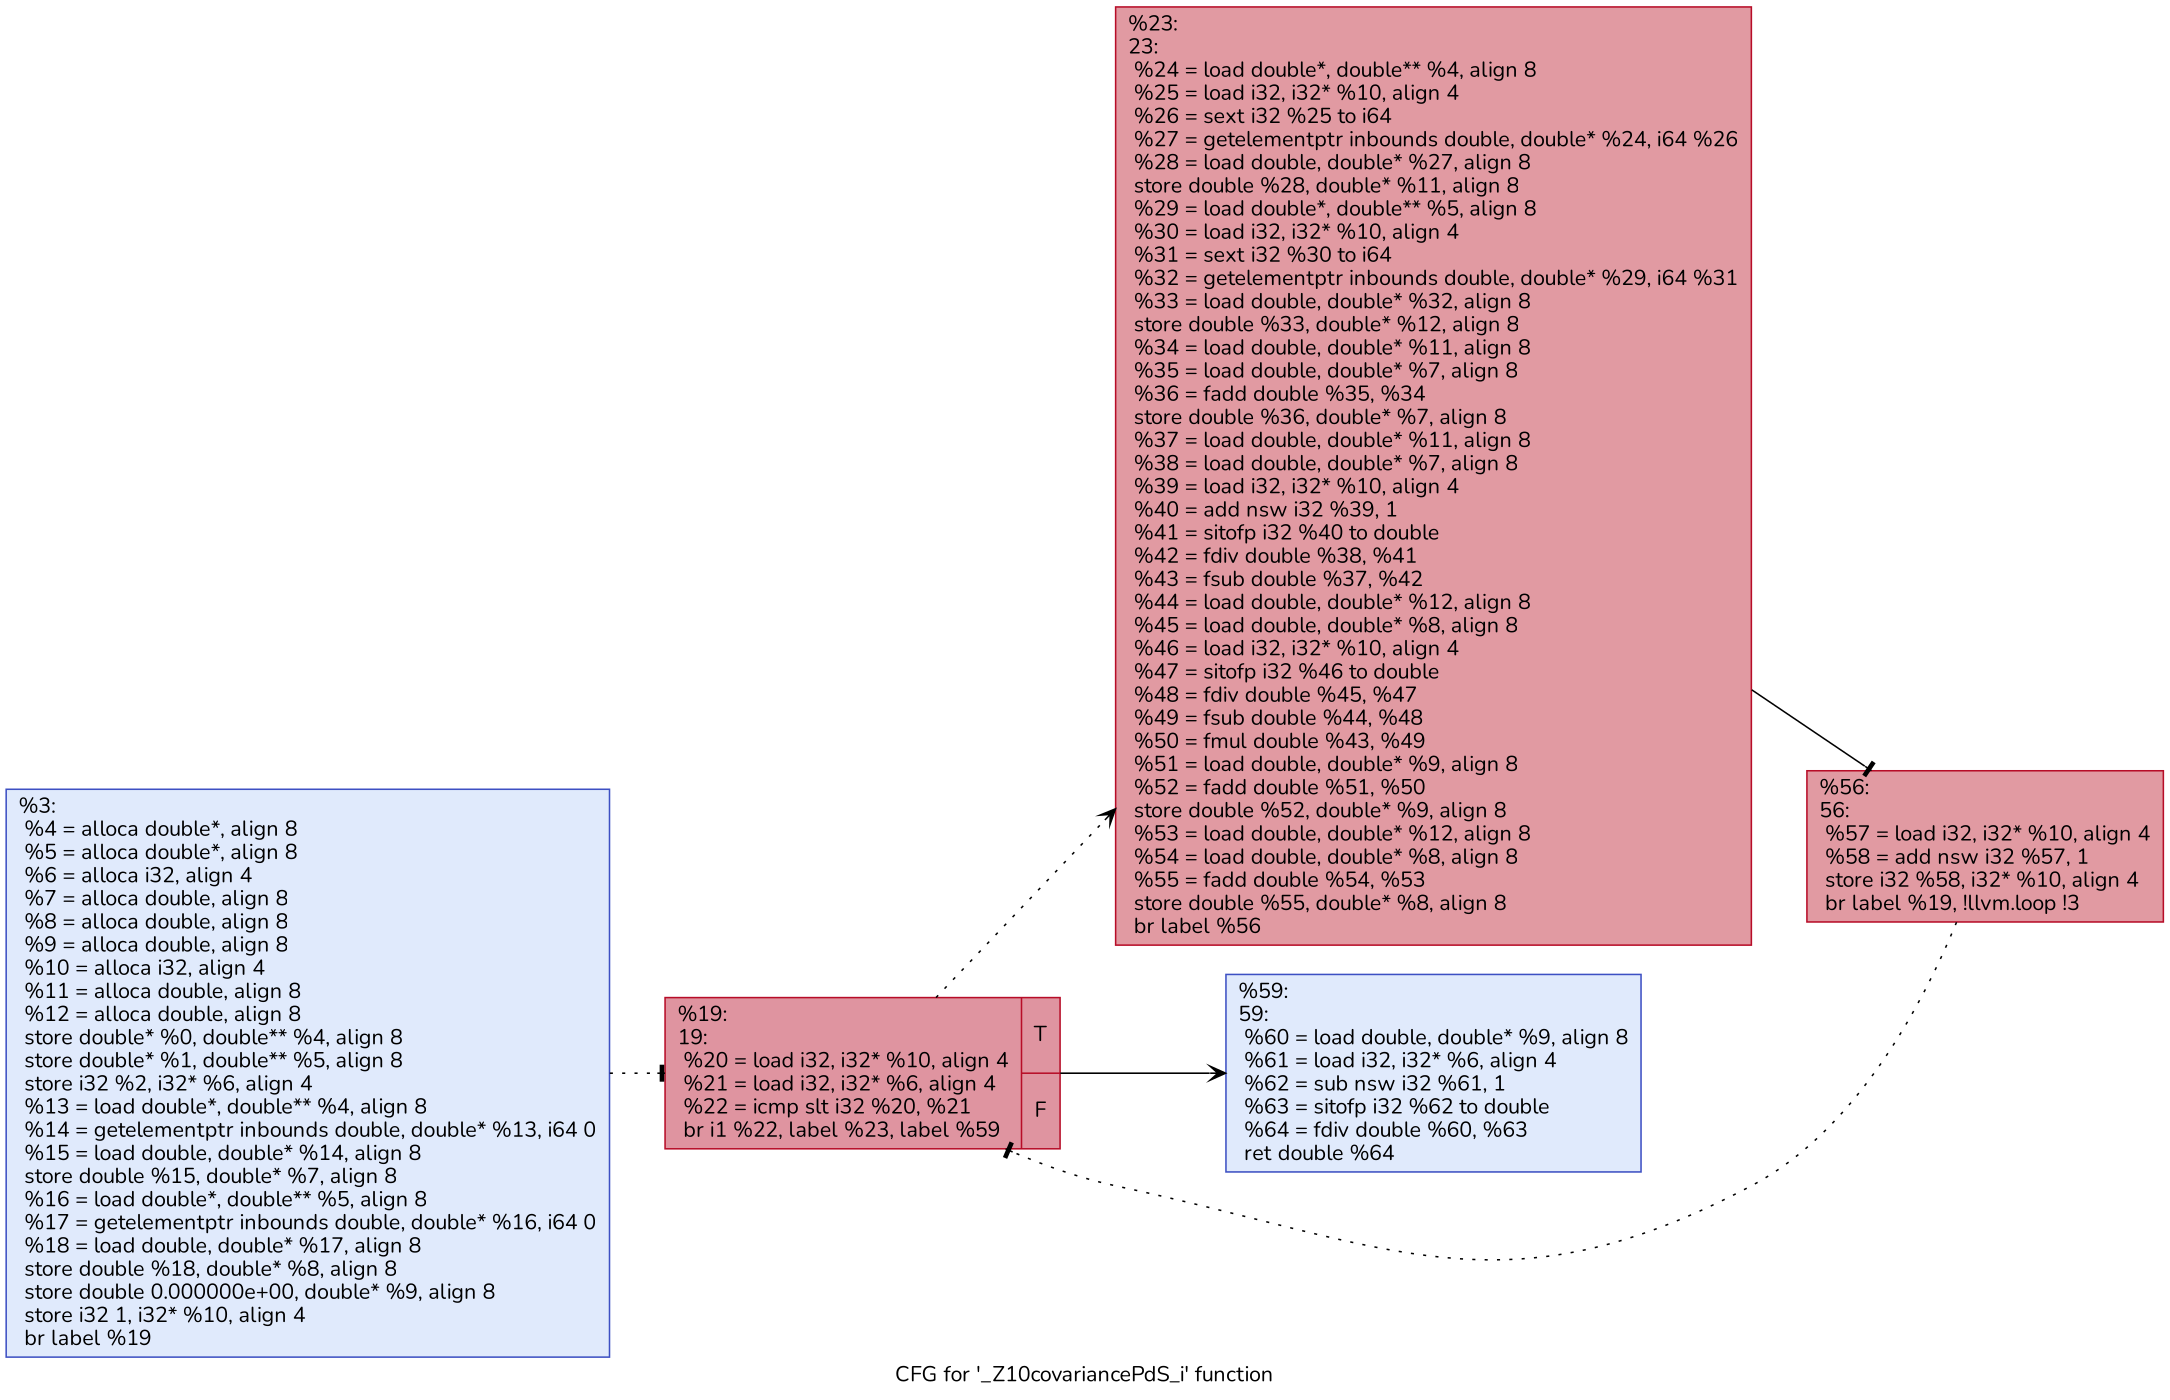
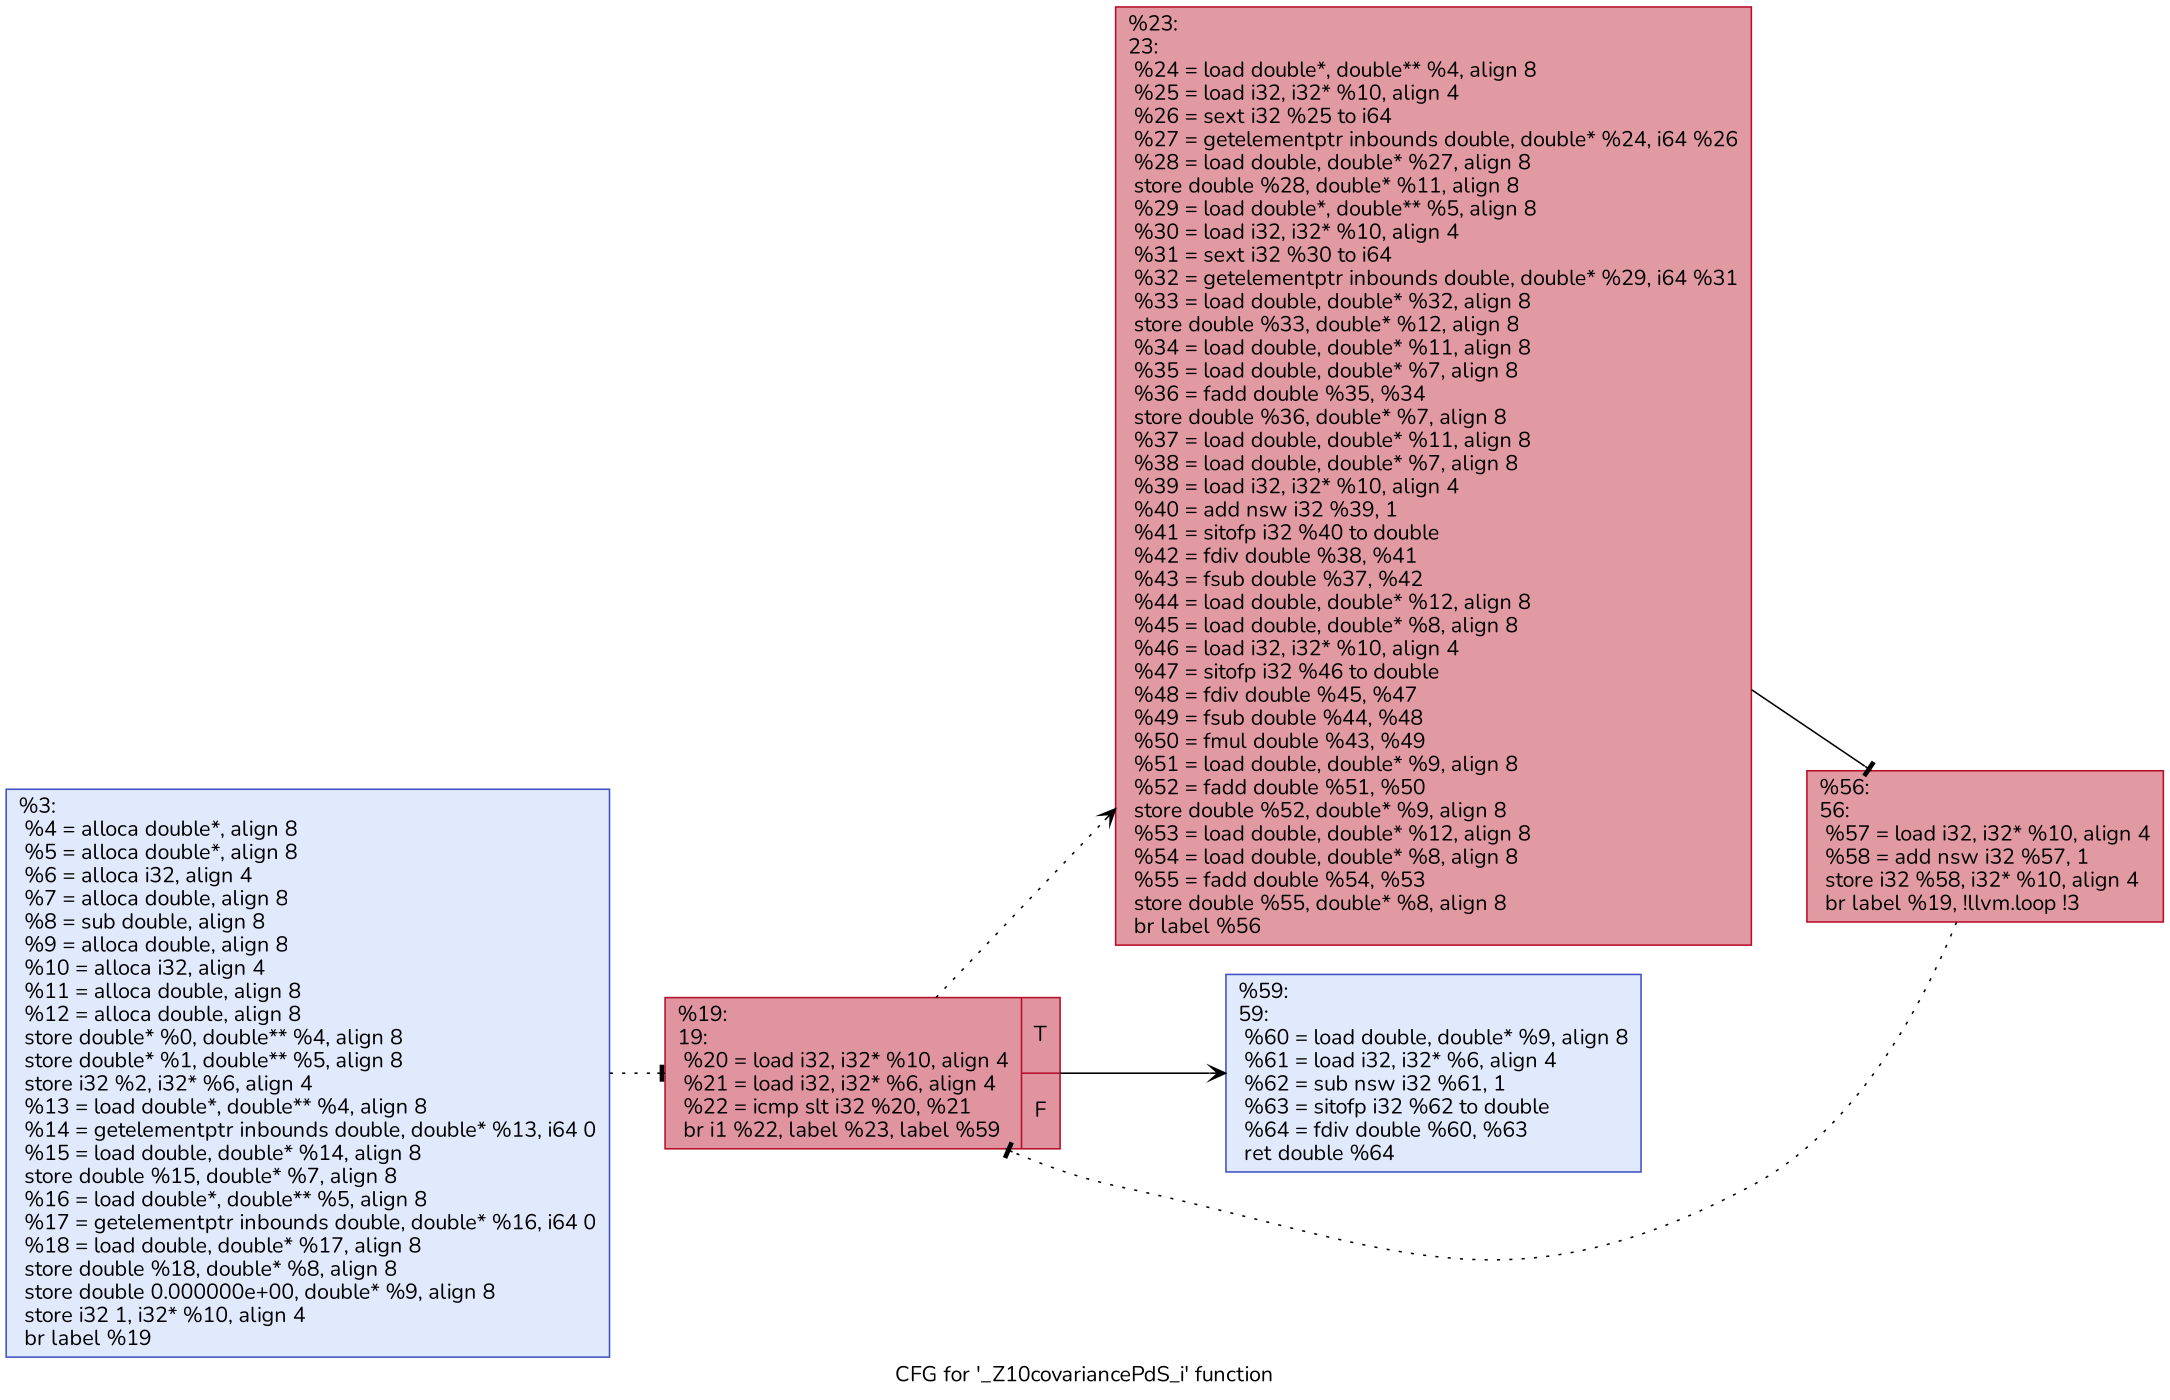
node "%3:": text "%8 = alloca double, align 8" -> "%8 = sub double, align 8"
